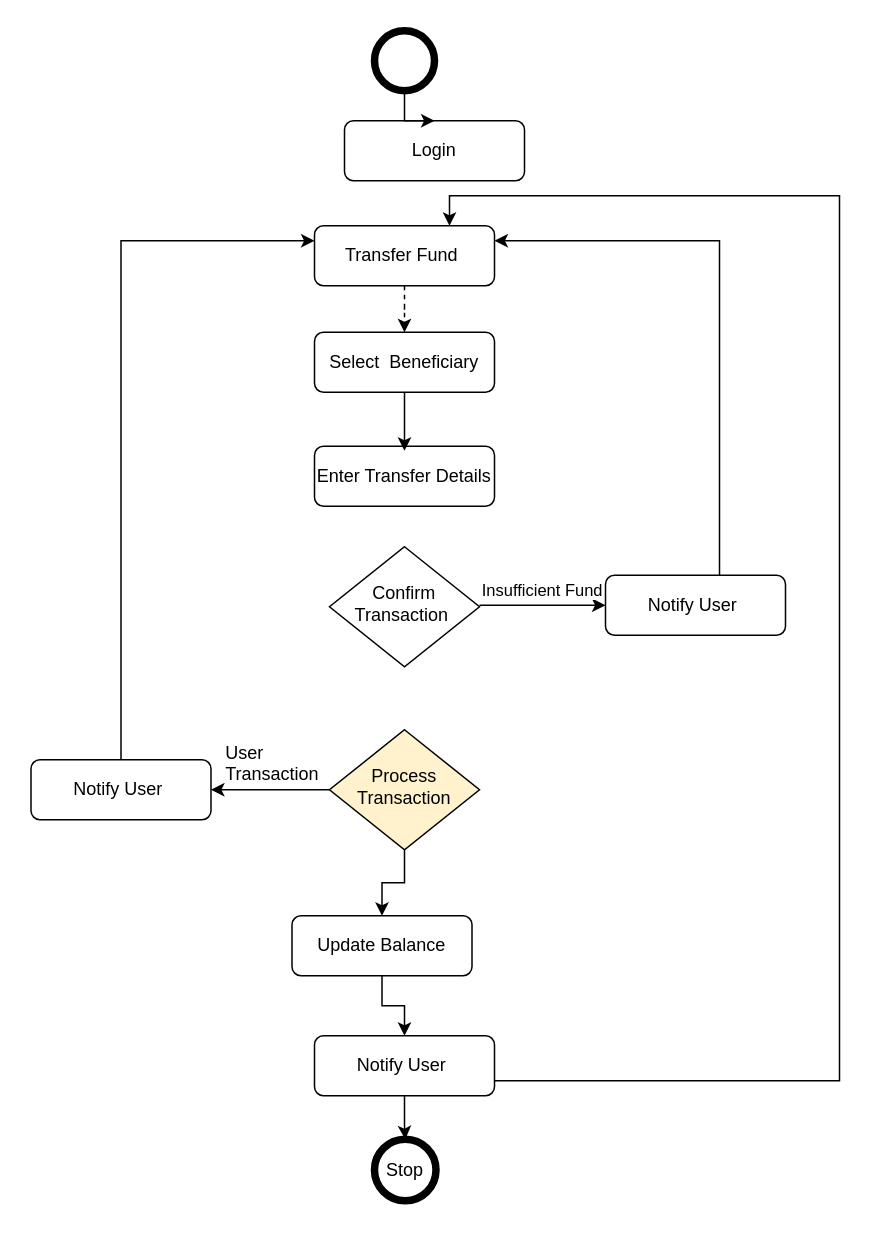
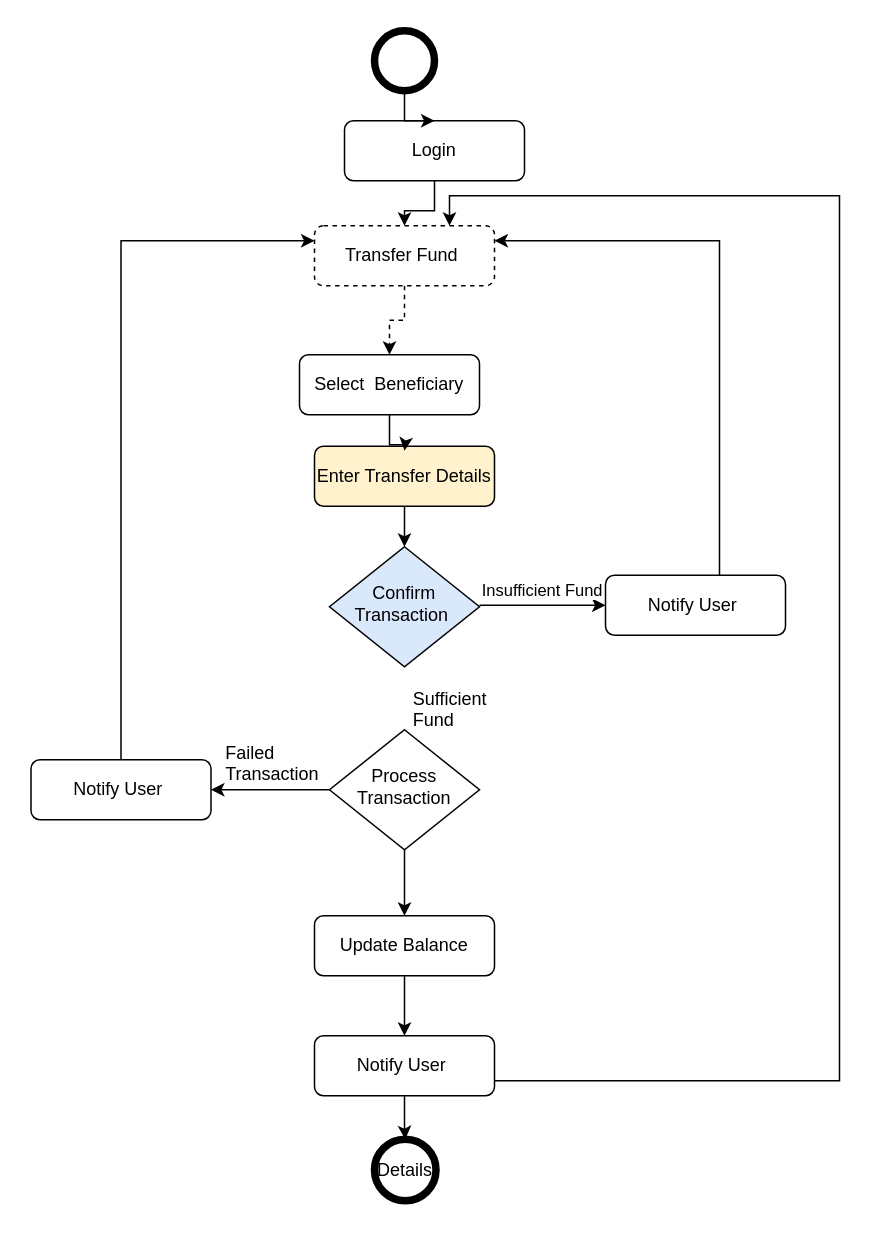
edge "Login" -> "Transfer Fund": added
node "Transfer Fund": style solid -> dashed
node "Select Beneficiary": moved (404, 362) -> (389, 385)
node "Enter Transfer Details": fillcolor #ffffff -> #fff2cc
edge "Enter Transfer Details" -> "Confirm Transaction": added
node "Confirm Transaction": fillcolor #ffffff -> #dae8fc
node "Sufficient Fund": added
node "User Transaction": label "User Transaction" -> "Failed Transaction"
node "Process Transaction": fillcolor #fff2cc -> #ffffff
node "Update Balance": moved (382, 946) -> (404, 946)
node "Stop": label "Stop" -> "Details"
